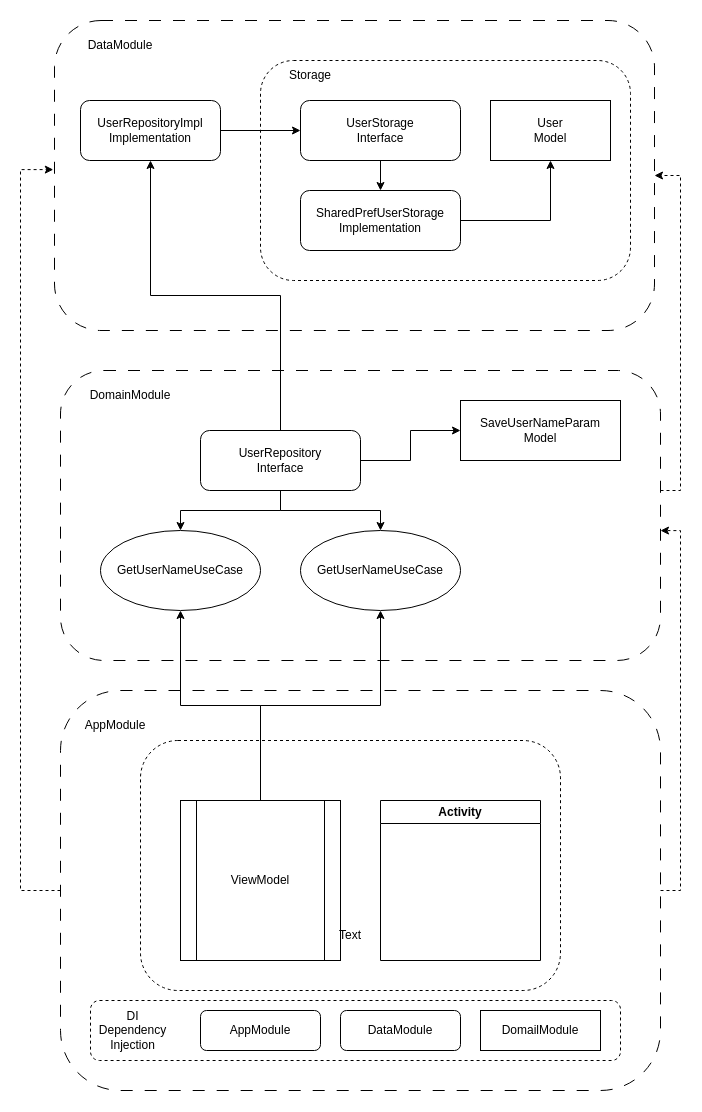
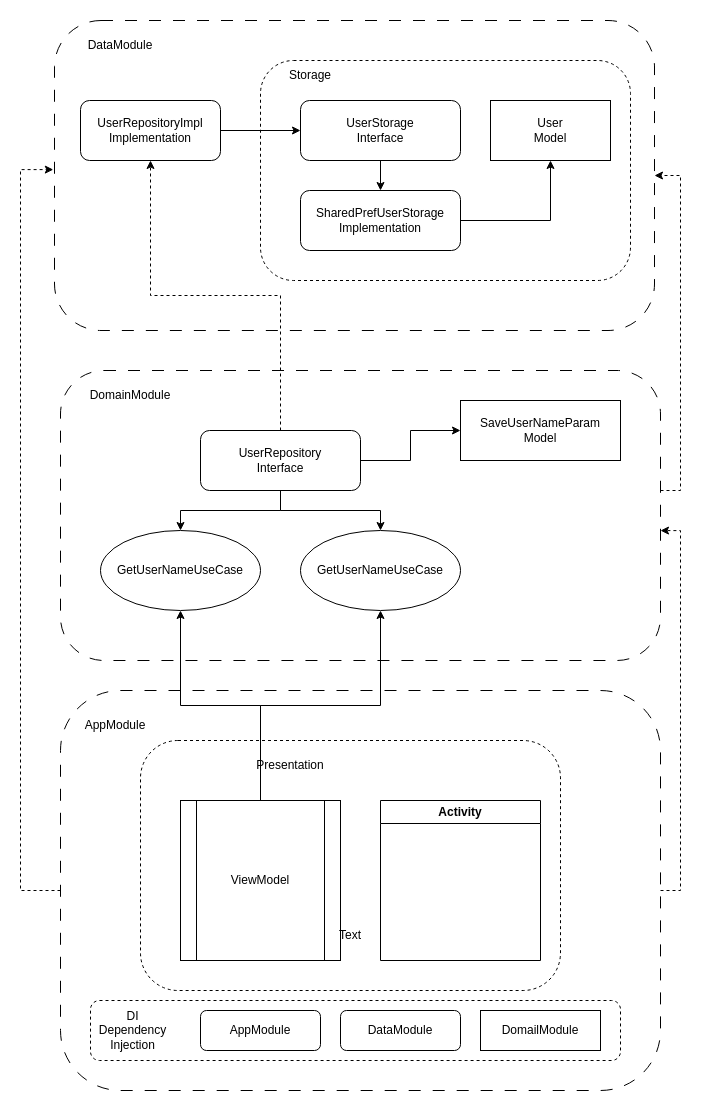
edge "UserRepository Interface" -> "UserRepositoryImpl Implementation": style solid -> dashed
node "Presentation": added
